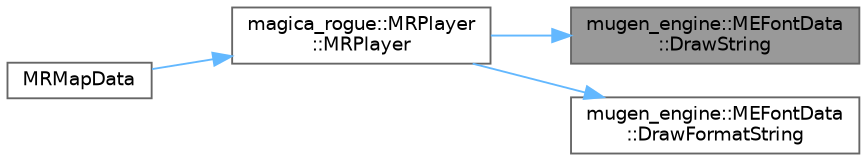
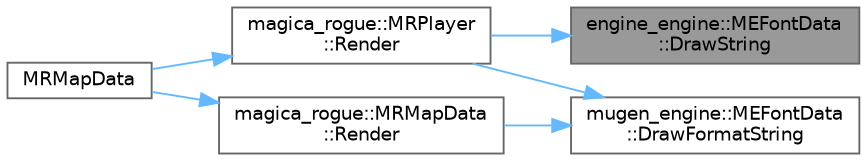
node "magica_rogue::MRPlayer ::MRPlayer": label "magica_rogue::MRPlayer ::MRPlayer" -> "magica_rogue::MRPlayer ::Render"
node "mugen_engine::MEFontData ::DrawString": label "mugen_engine::MEFontData ::DrawString" -> "engine_engine::MEFontData ::DrawString"
node "magica_rogue::MRMapData ::Render": added
